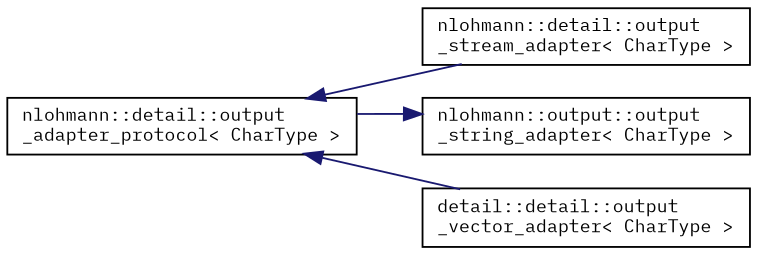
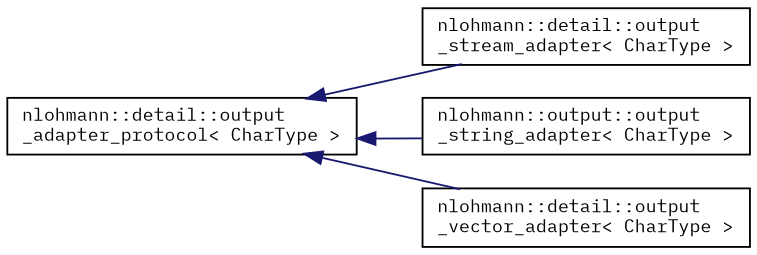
edge "nlohmann::detail::output _adapter_protocol< CharType >" -> "nlohmann::output::output _string_adapter< CharType >": reversed
node "detail::detail::output _vector_adapter< CharType >": label "detail::detail::output _vector_adapter< CharType >" -> "nlohmann::detail::output _vector_adapter< CharType >"
